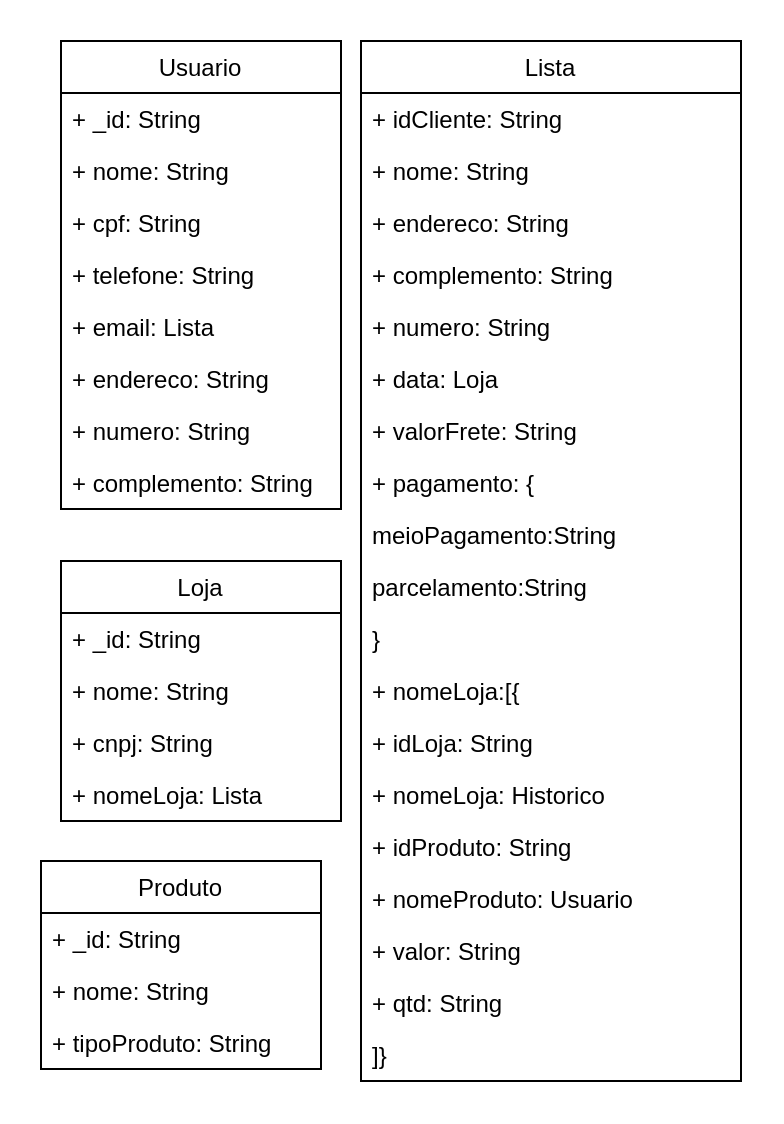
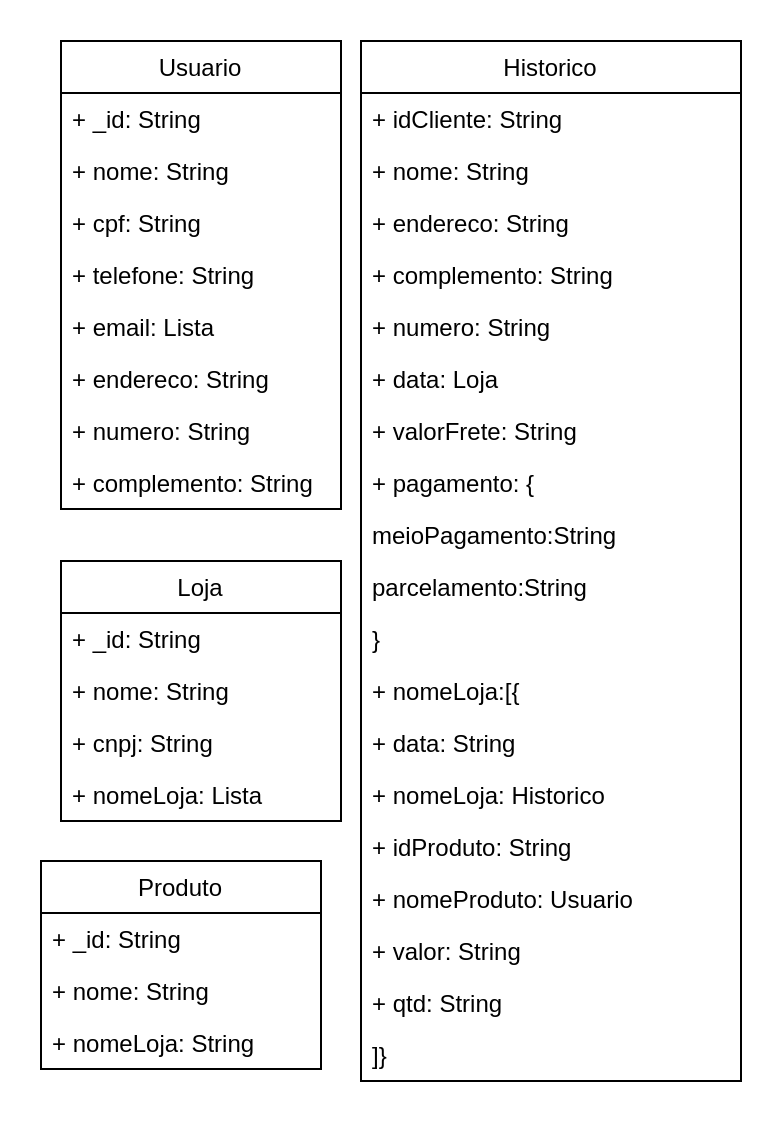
node "Lista": label "Lista" -> "Historico"
node "+ idLoja: String": label "+ idLoja: String" -> "+ data: String"
node "+ tipoProduto: String": label "+ tipoProduto: String" -> "+ nomeLoja: String"
